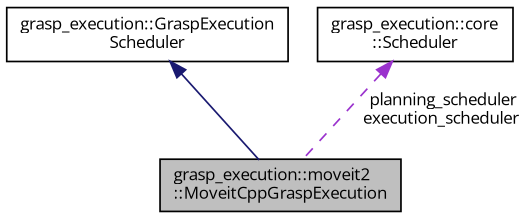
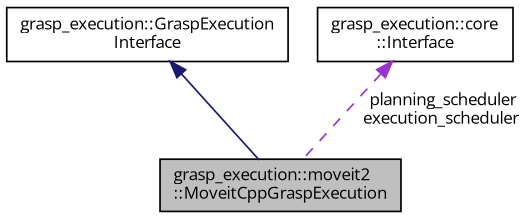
node "grasp_execution::GraspExecution Scheduler": label "grasp_execution::GraspExecution Scheduler" -> "grasp_execution::GraspExecution Interface"
node "grasp_execution::core ::Scheduler": label "grasp_execution::core ::Scheduler" -> "grasp_execution::core ::Interface"
